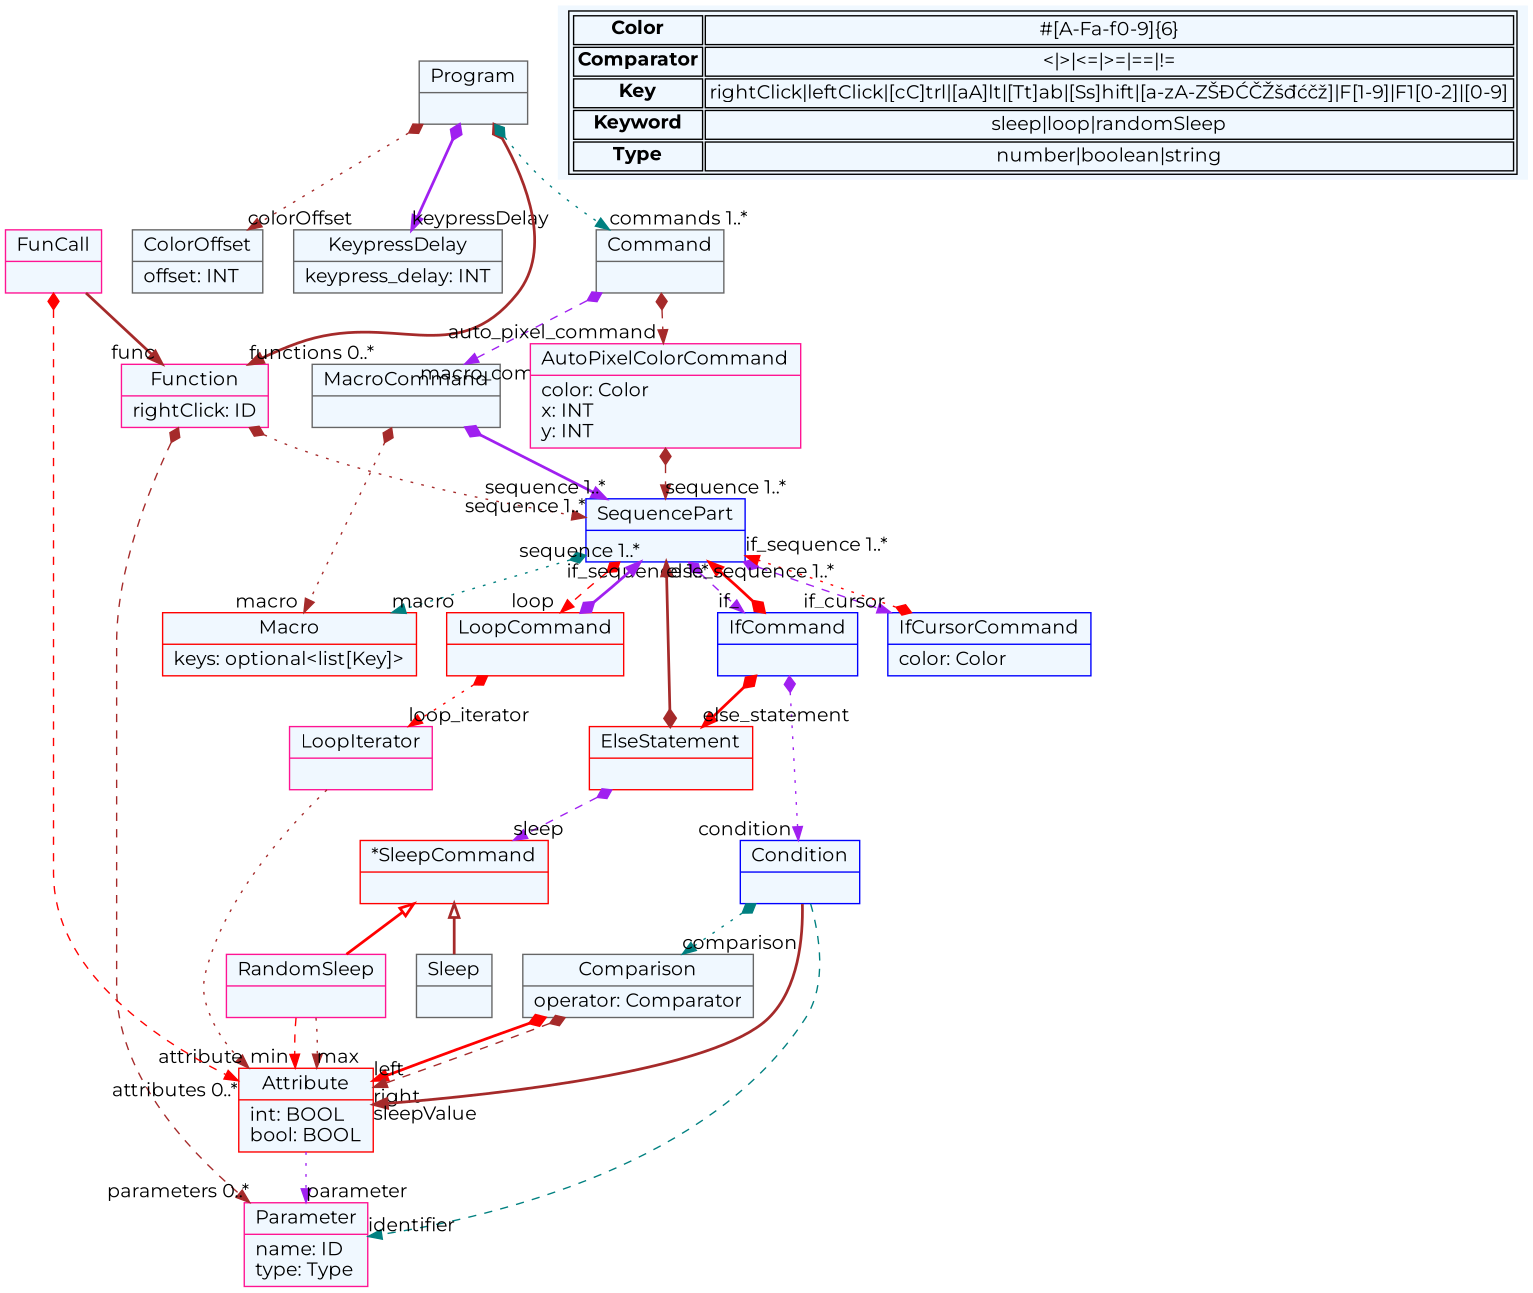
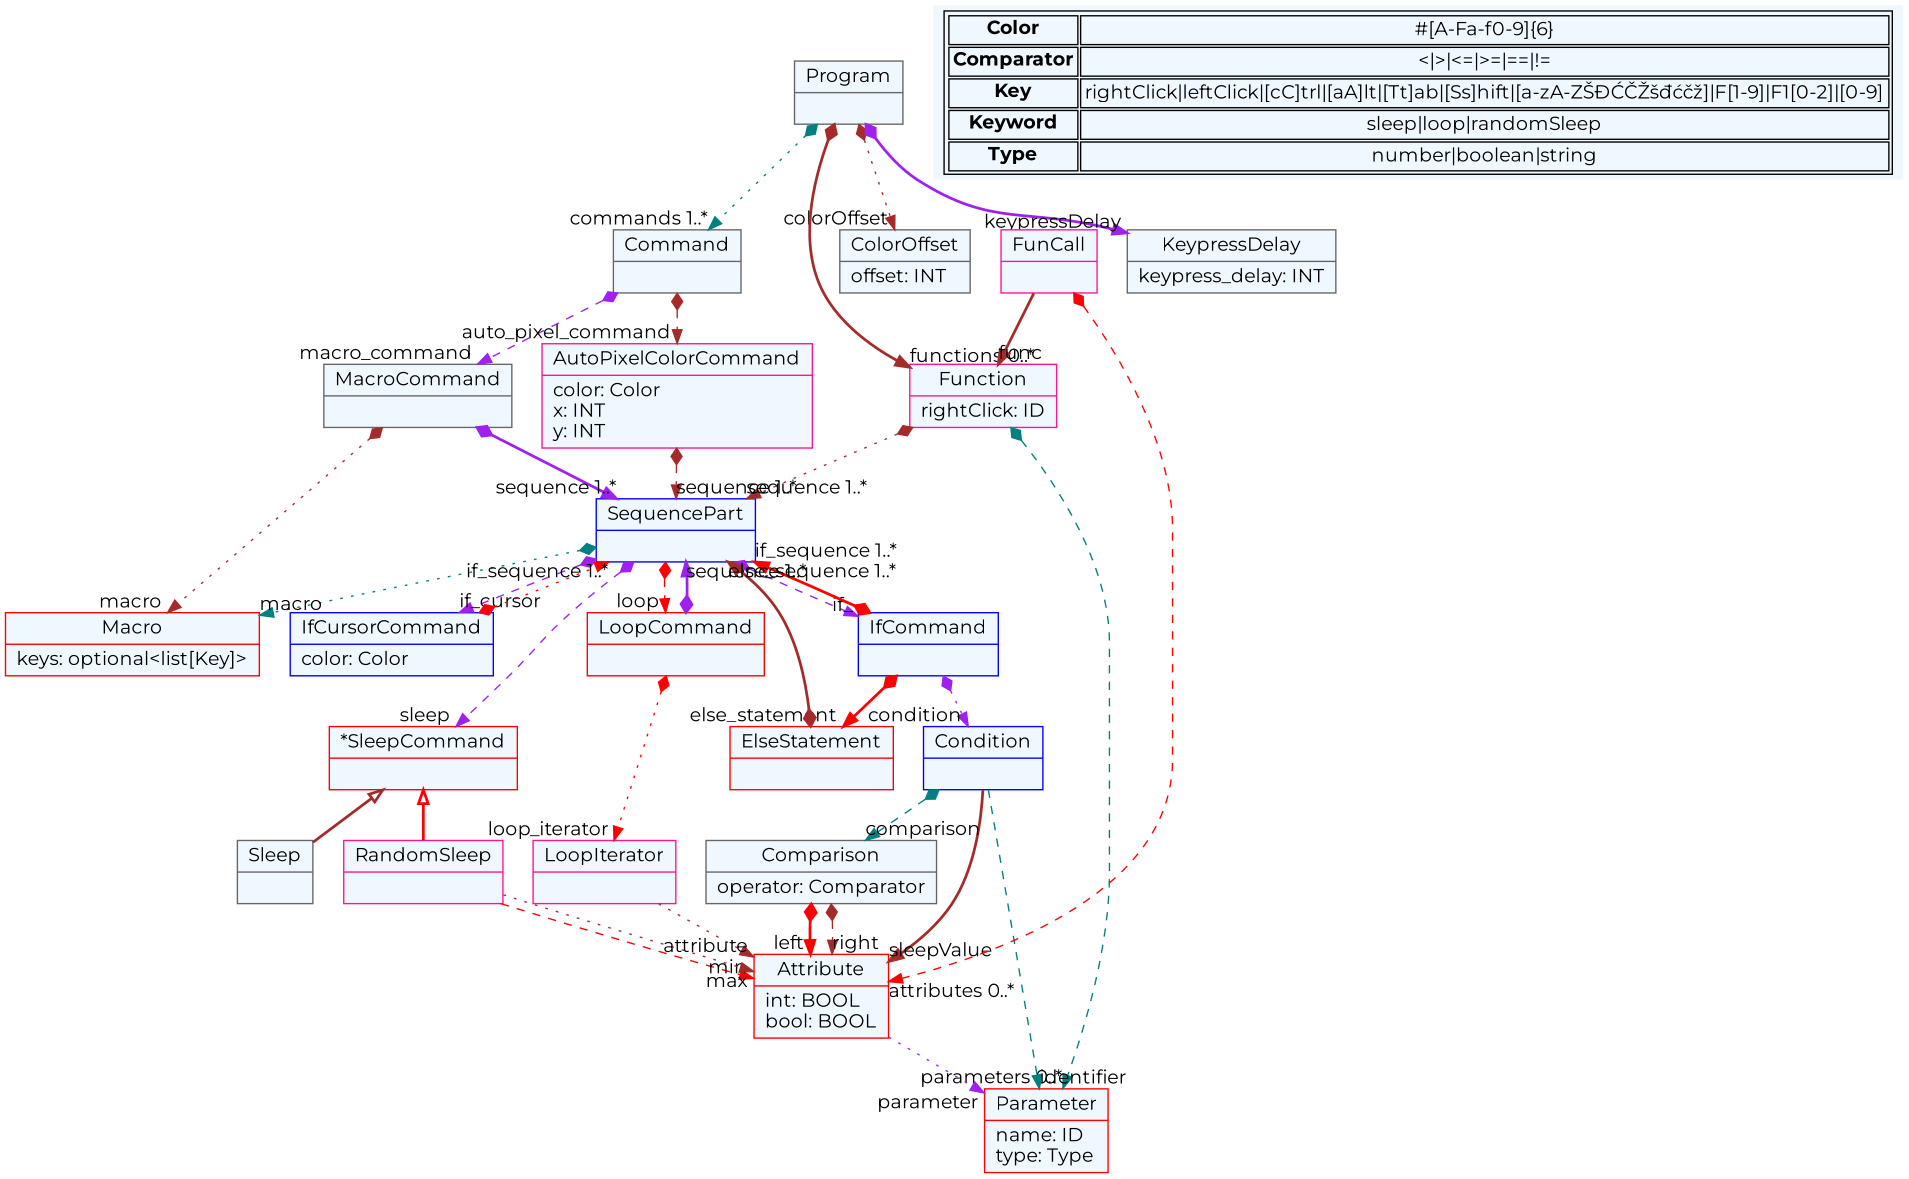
edge "ElseStatement" -- "*SleepCommand": now "SequencePart" -- "*SleepCommand"
edge "Function" -- "Parameter": color brown -> teal
edge "Condition" -- "Comparison": style dotted -> dashed
node "Parameter": color deeppink -> red
